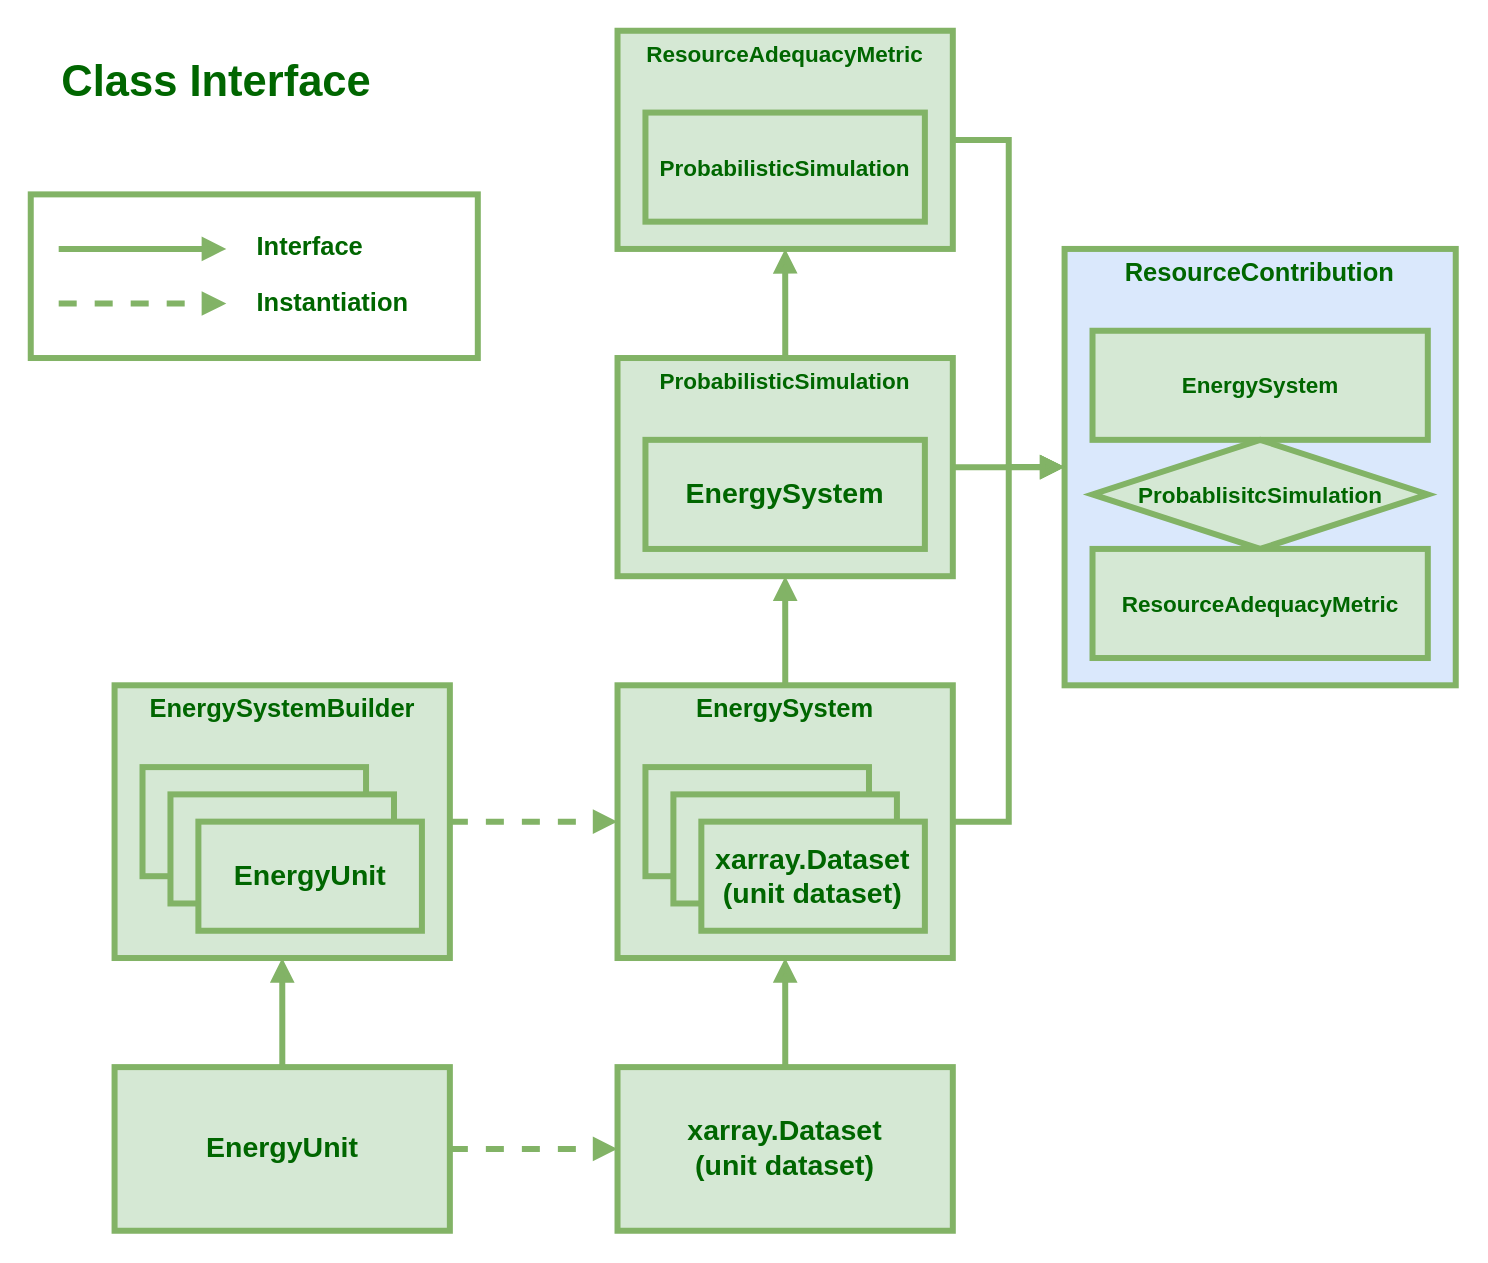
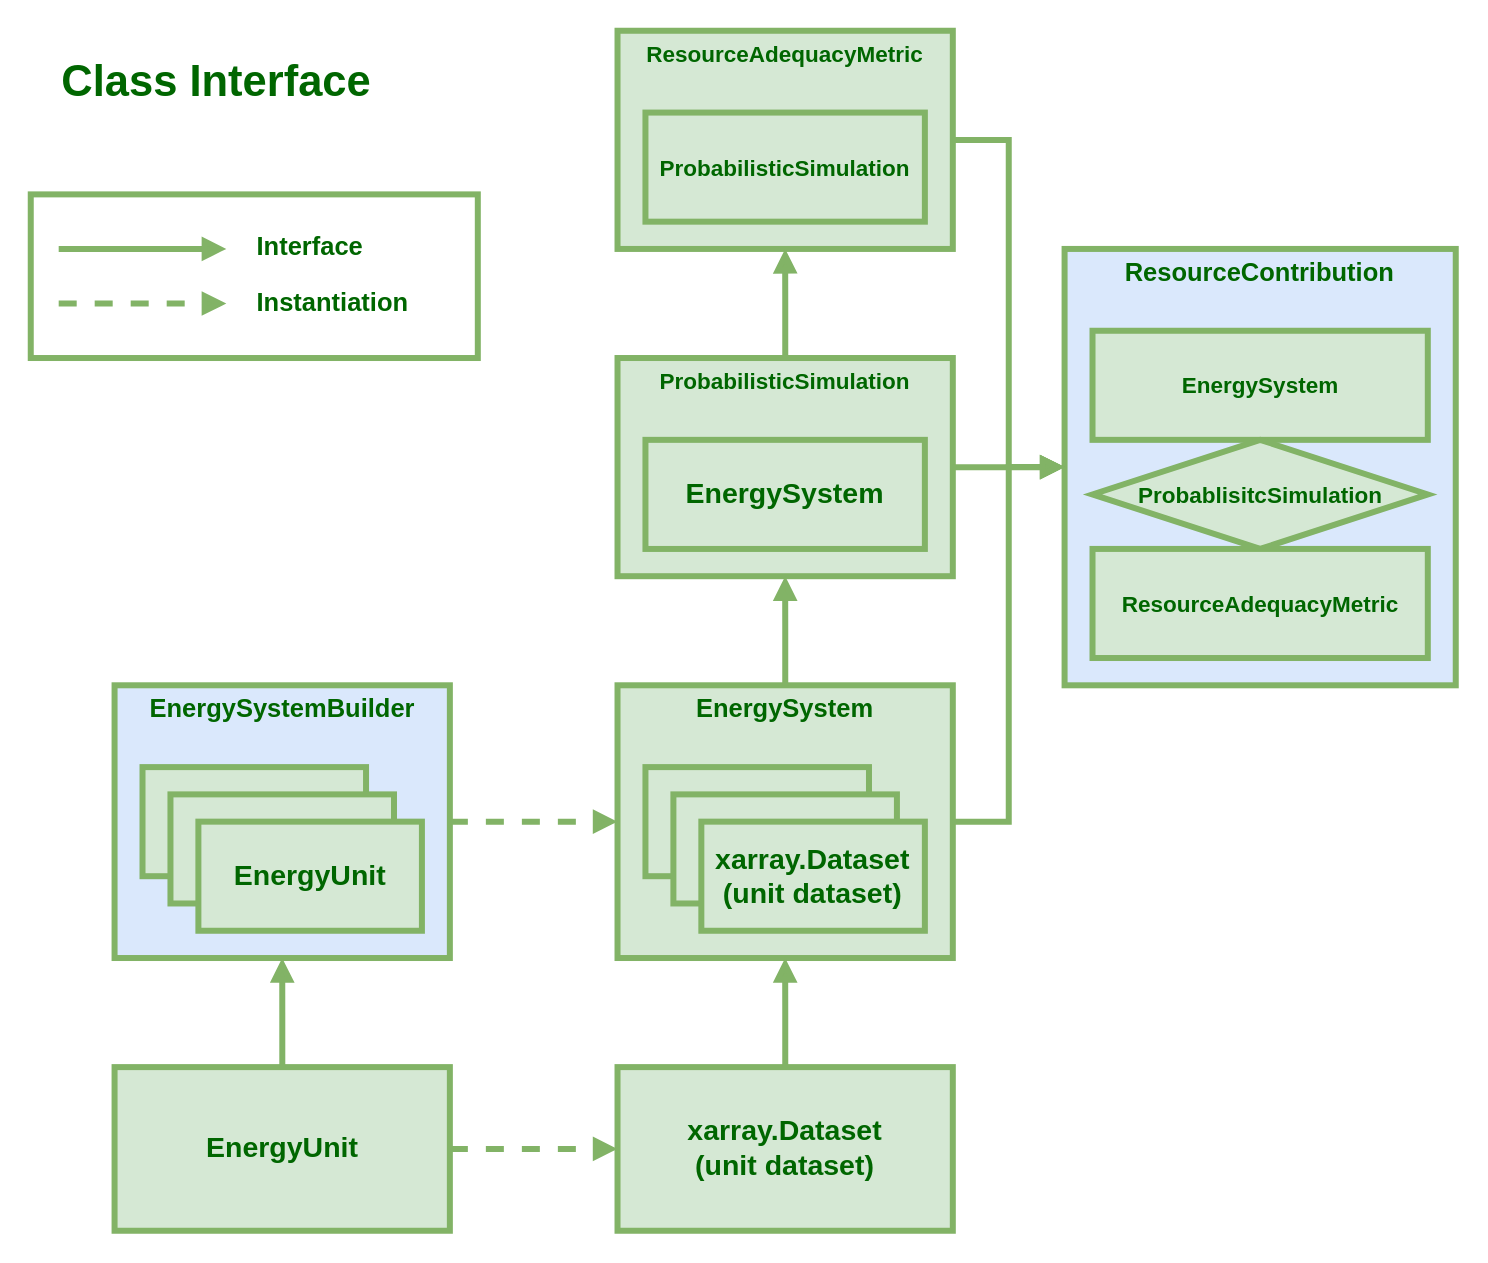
node "EnergySystemBuilder": fillcolor #d5e8d4 -> #dae8fc
